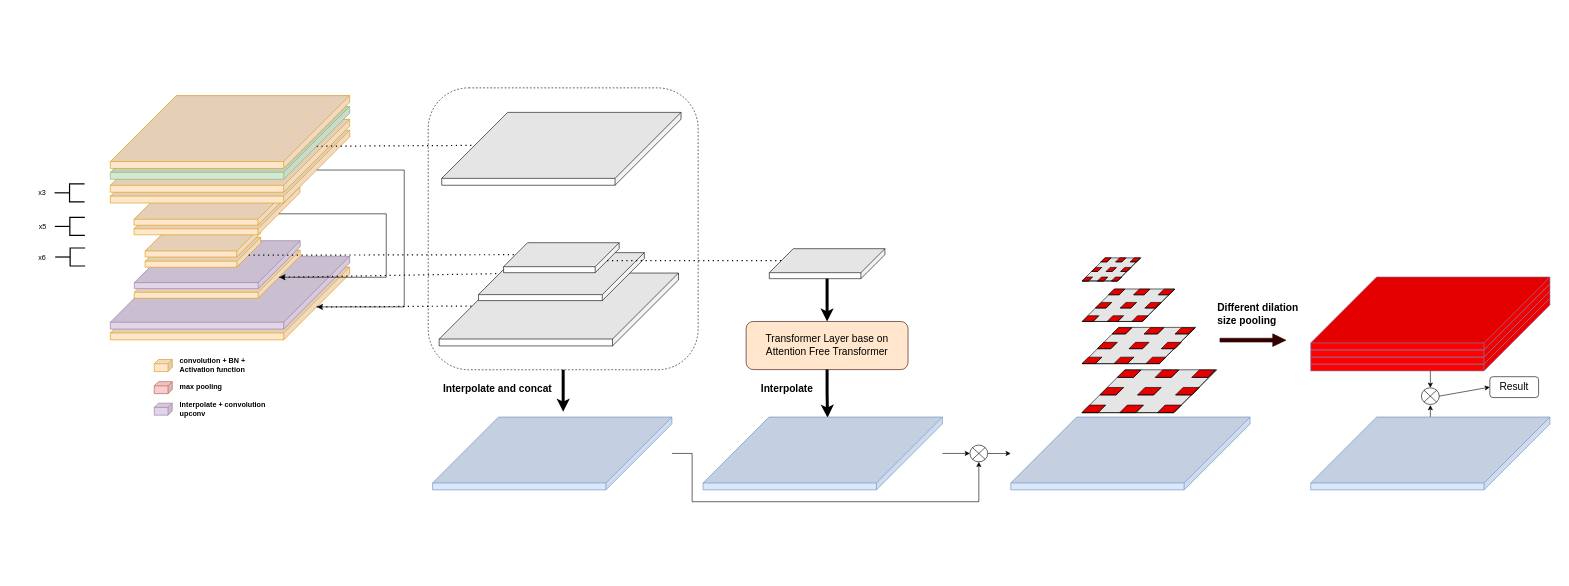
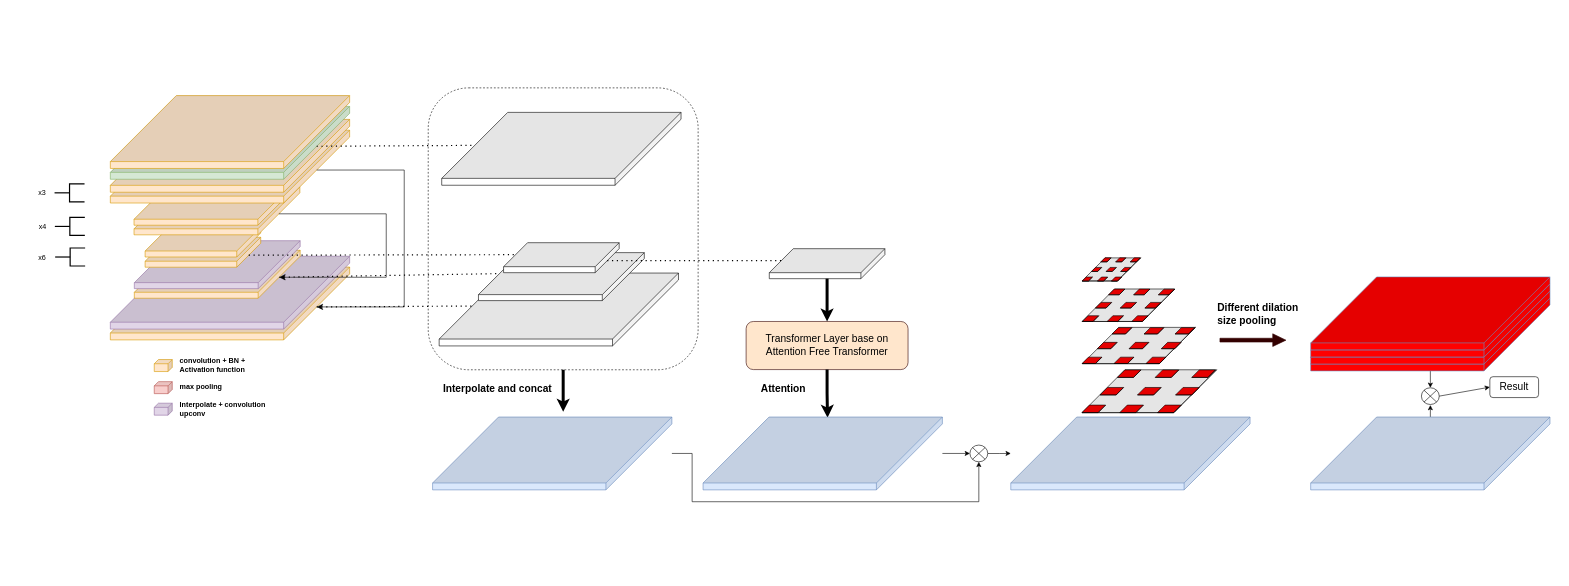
node "x5": label "x5" -> "x4"
node "Interpolate": label "Interpolate" -> "Attention"
